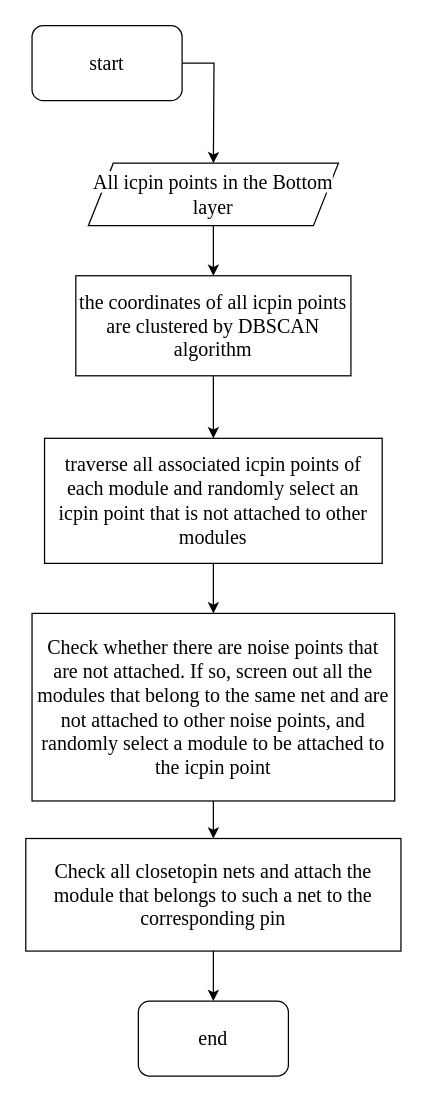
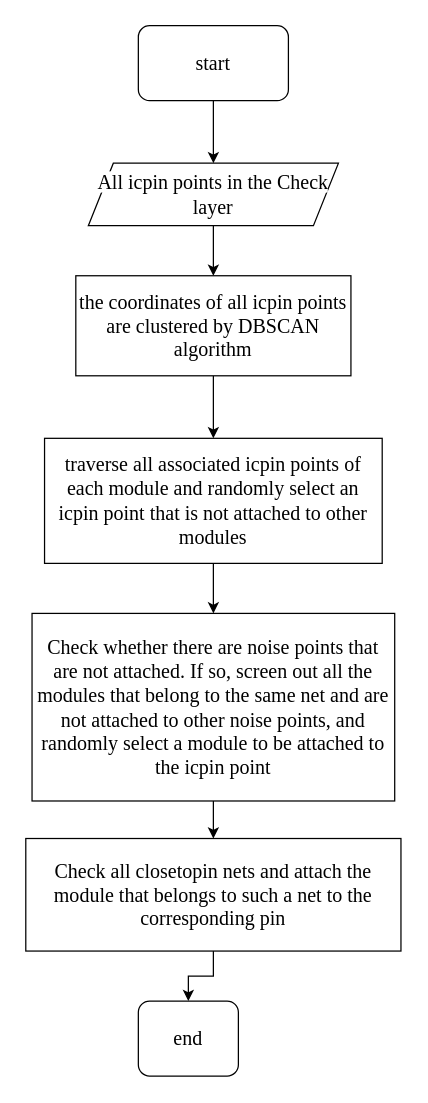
node "start": moved (107, 63) -> (213, 63)
node "All icpin points in the Bottom layer": label "All icpin points in the Bottom layer" -> "All icpin points in the Check layer"
node "end": size 150x75 -> 100x75
